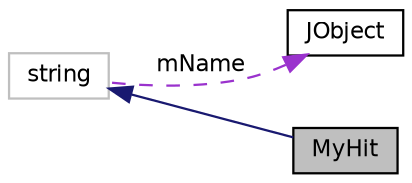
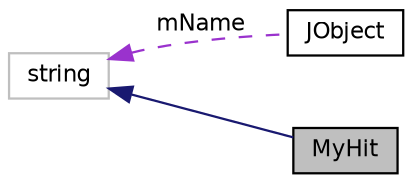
edge "string" -> "JObject": reversed
